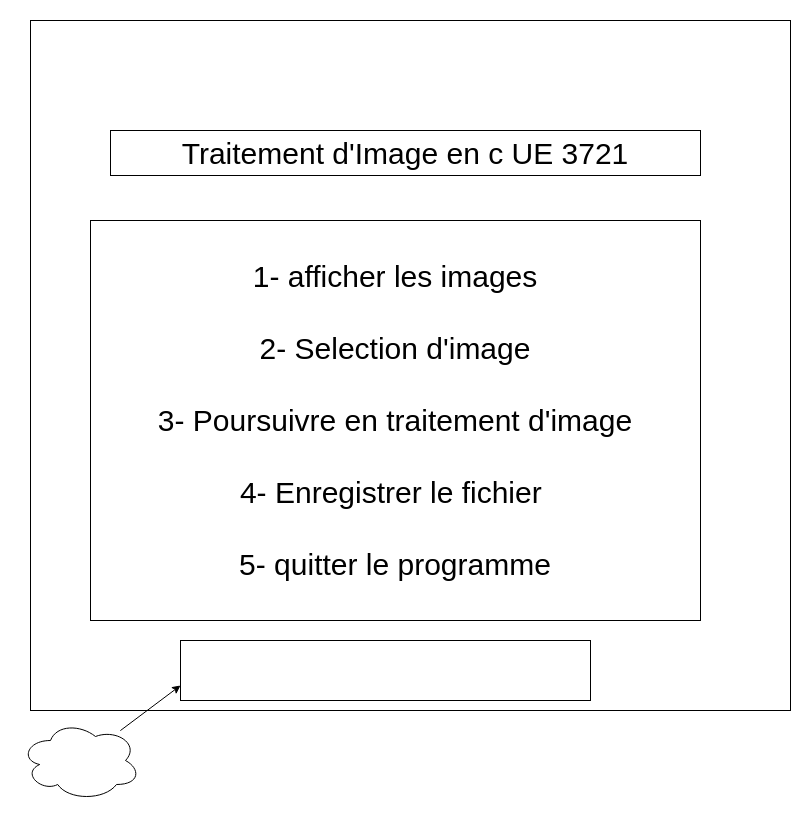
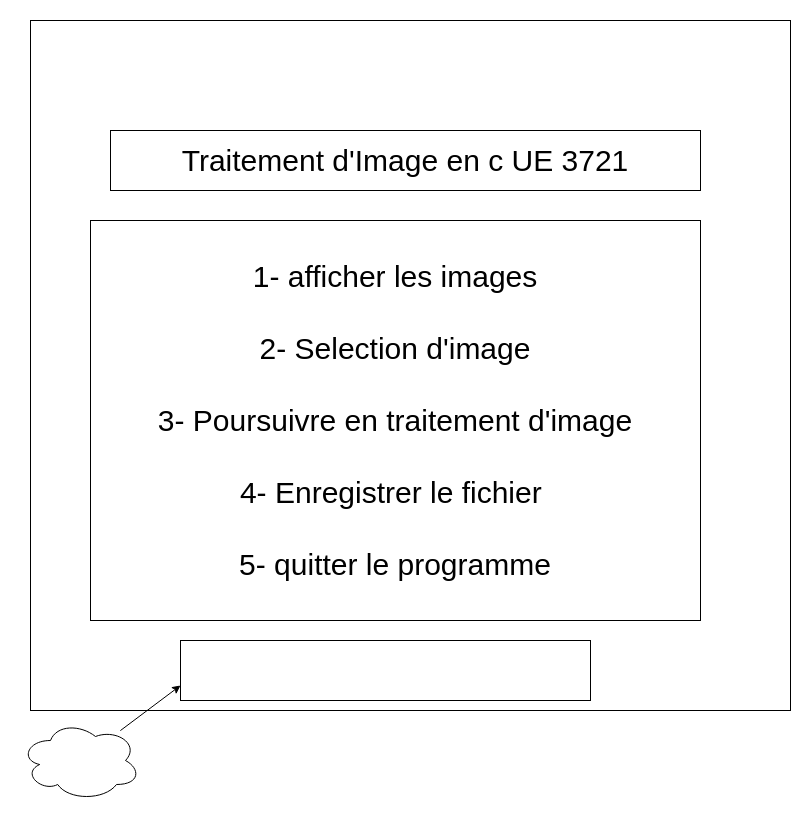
node "Traitement d'Image en c UE 3721": size 590x45 -> 590x60
